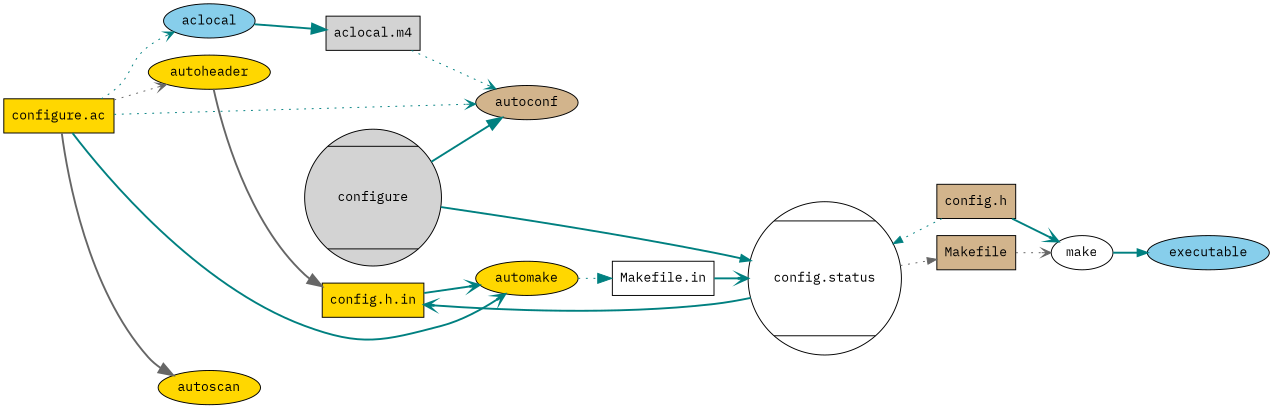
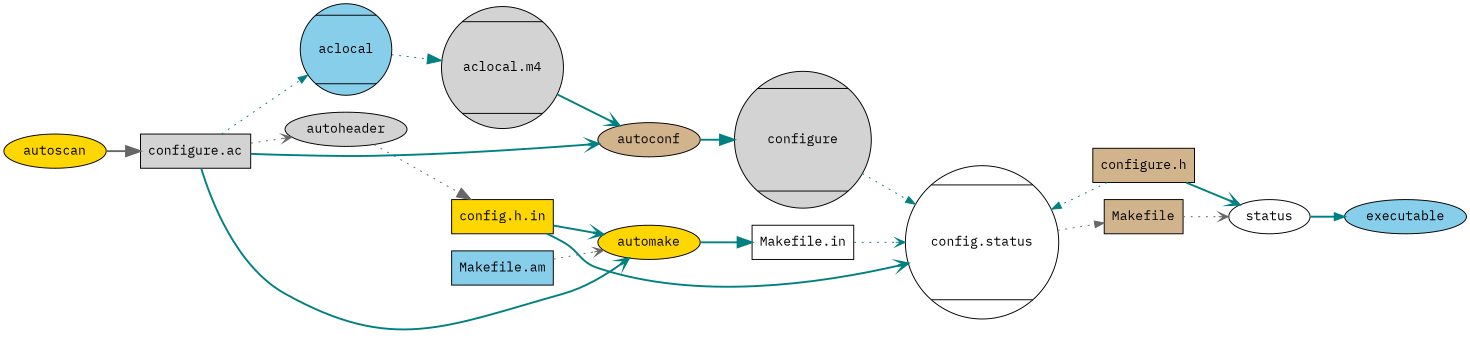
node "aclocal": shape ellipse -> Mcircle
edge "aclocal" -> "aclocal.m4": style bold -> dotted
node "aclocal.m4": shape box -> Mcircle
edge "configure.ac" -> "aclocal": arrowhead open -> normal
edge "aclocal.m4" -> "autoconf": style dotted -> bold
node "autoheader": fillcolor gold -> lightgrey
edge "configure.ac" -> "autoconf": style dotted -> bold
node "configure.ac": fillcolor gold -> lightgrey
edge "configure" -> "autoconf": reversed
edge "autoheader" -> "config.h.in": style bold -> dotted
node "config.h": label "config.h" -> "configure.h"
edge "configure" -> "config.status": style bold -> dotted
node "make": label "make" -> "status"
edge "configure.ac" -> "autoscan": reversed
node "Makefile.am": added
edge "automake" -> "Makefile.in": style dotted -> bold
edge "Makefile.in" -> "config.status": style bold -> dotted
edge "config.status" -> "config.h.in": reversed
